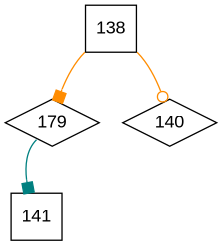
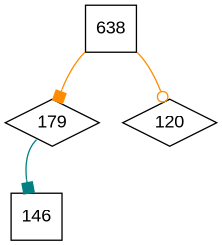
node "138": label "138" -> "638"
node "140": label "140" -> "120"
node "141": label "141" -> "146"
